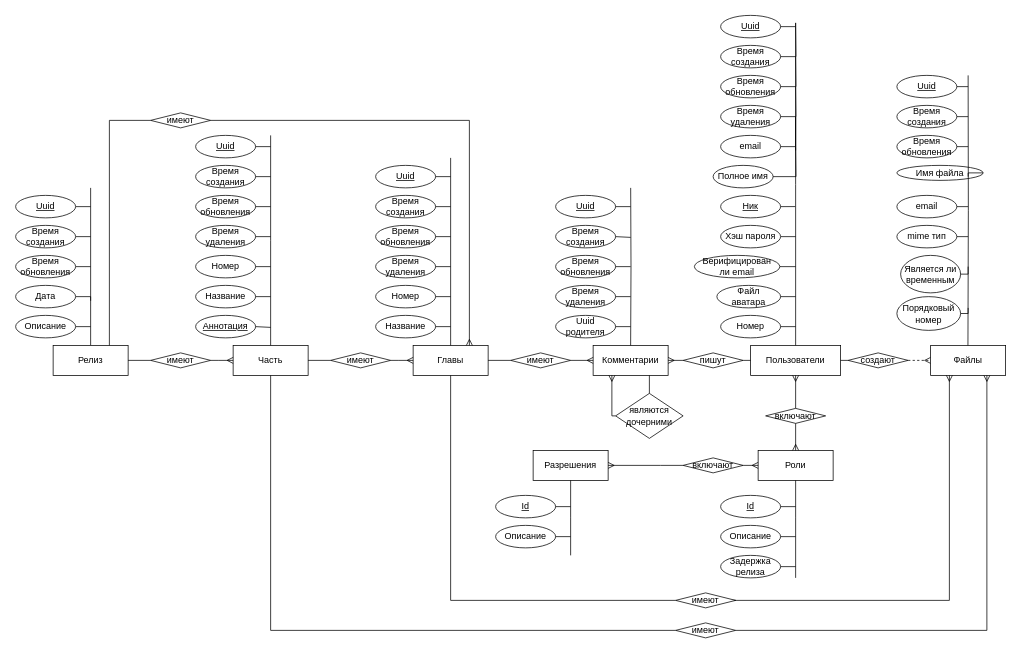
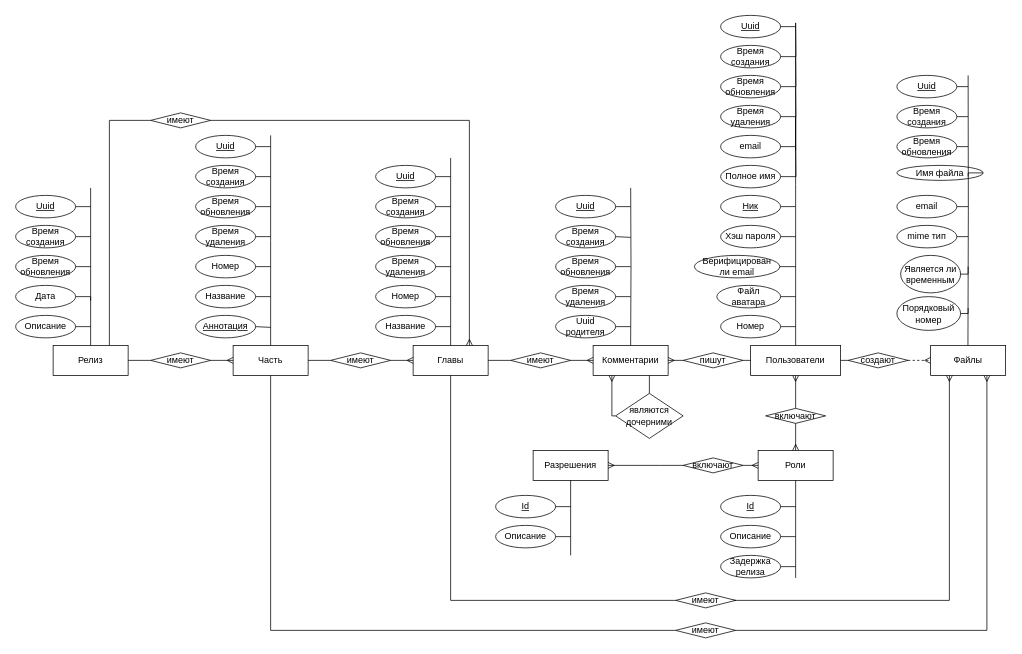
node "Полное имя": moved (743, 177) -> (750, 177)
